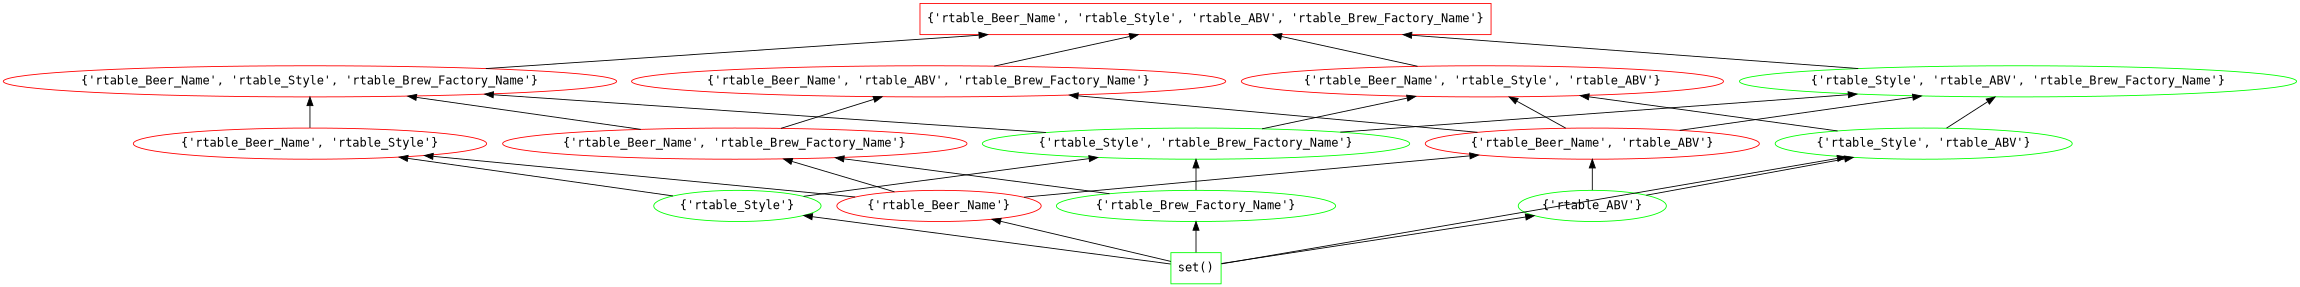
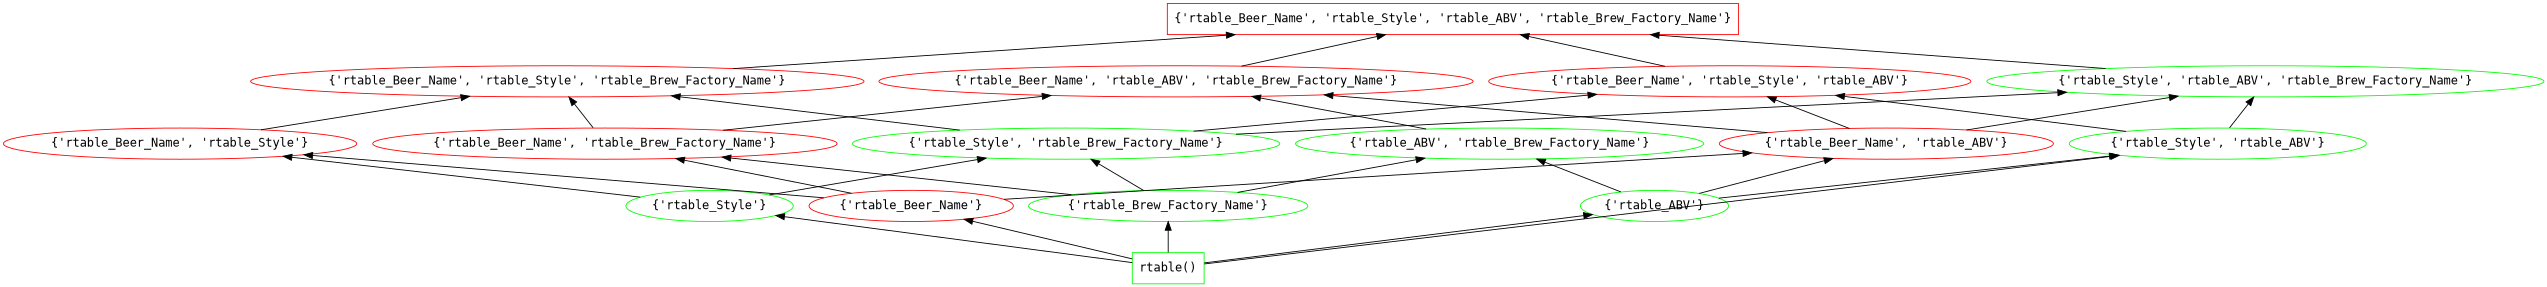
node "{'rtable_ABV', 'rtable_Brew_Factory_Name'}": added
node "set()": label "set()" -> "rtable()"
